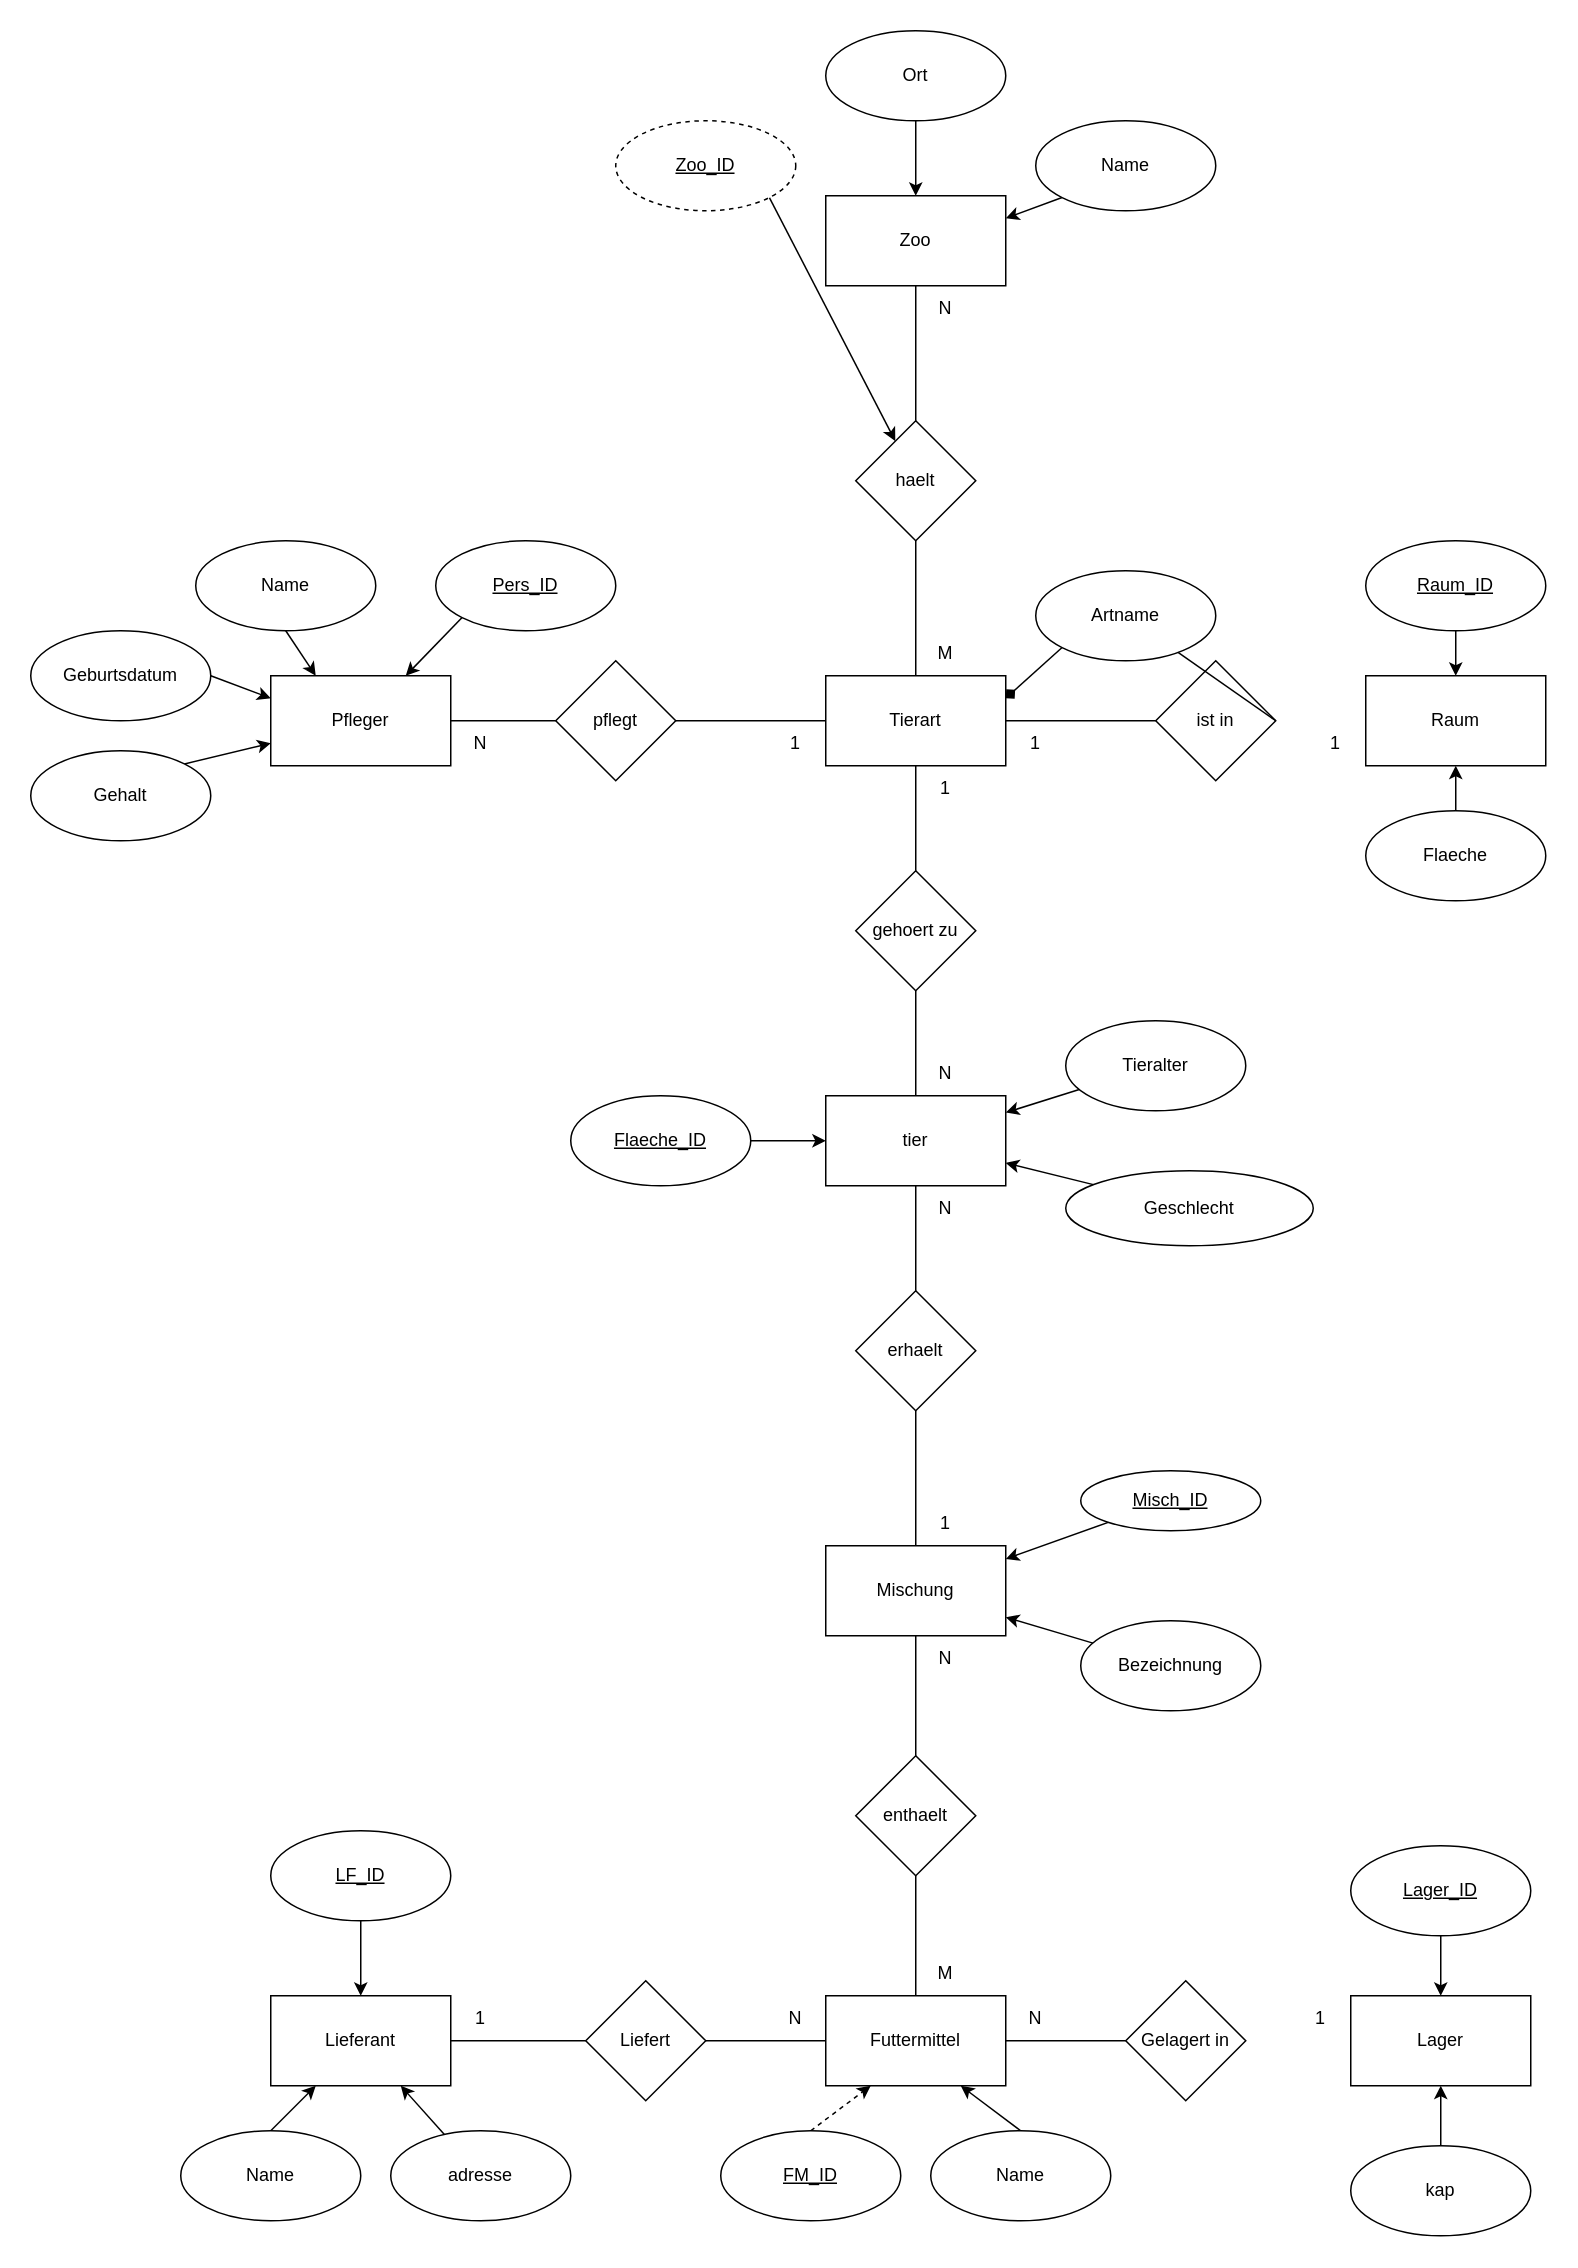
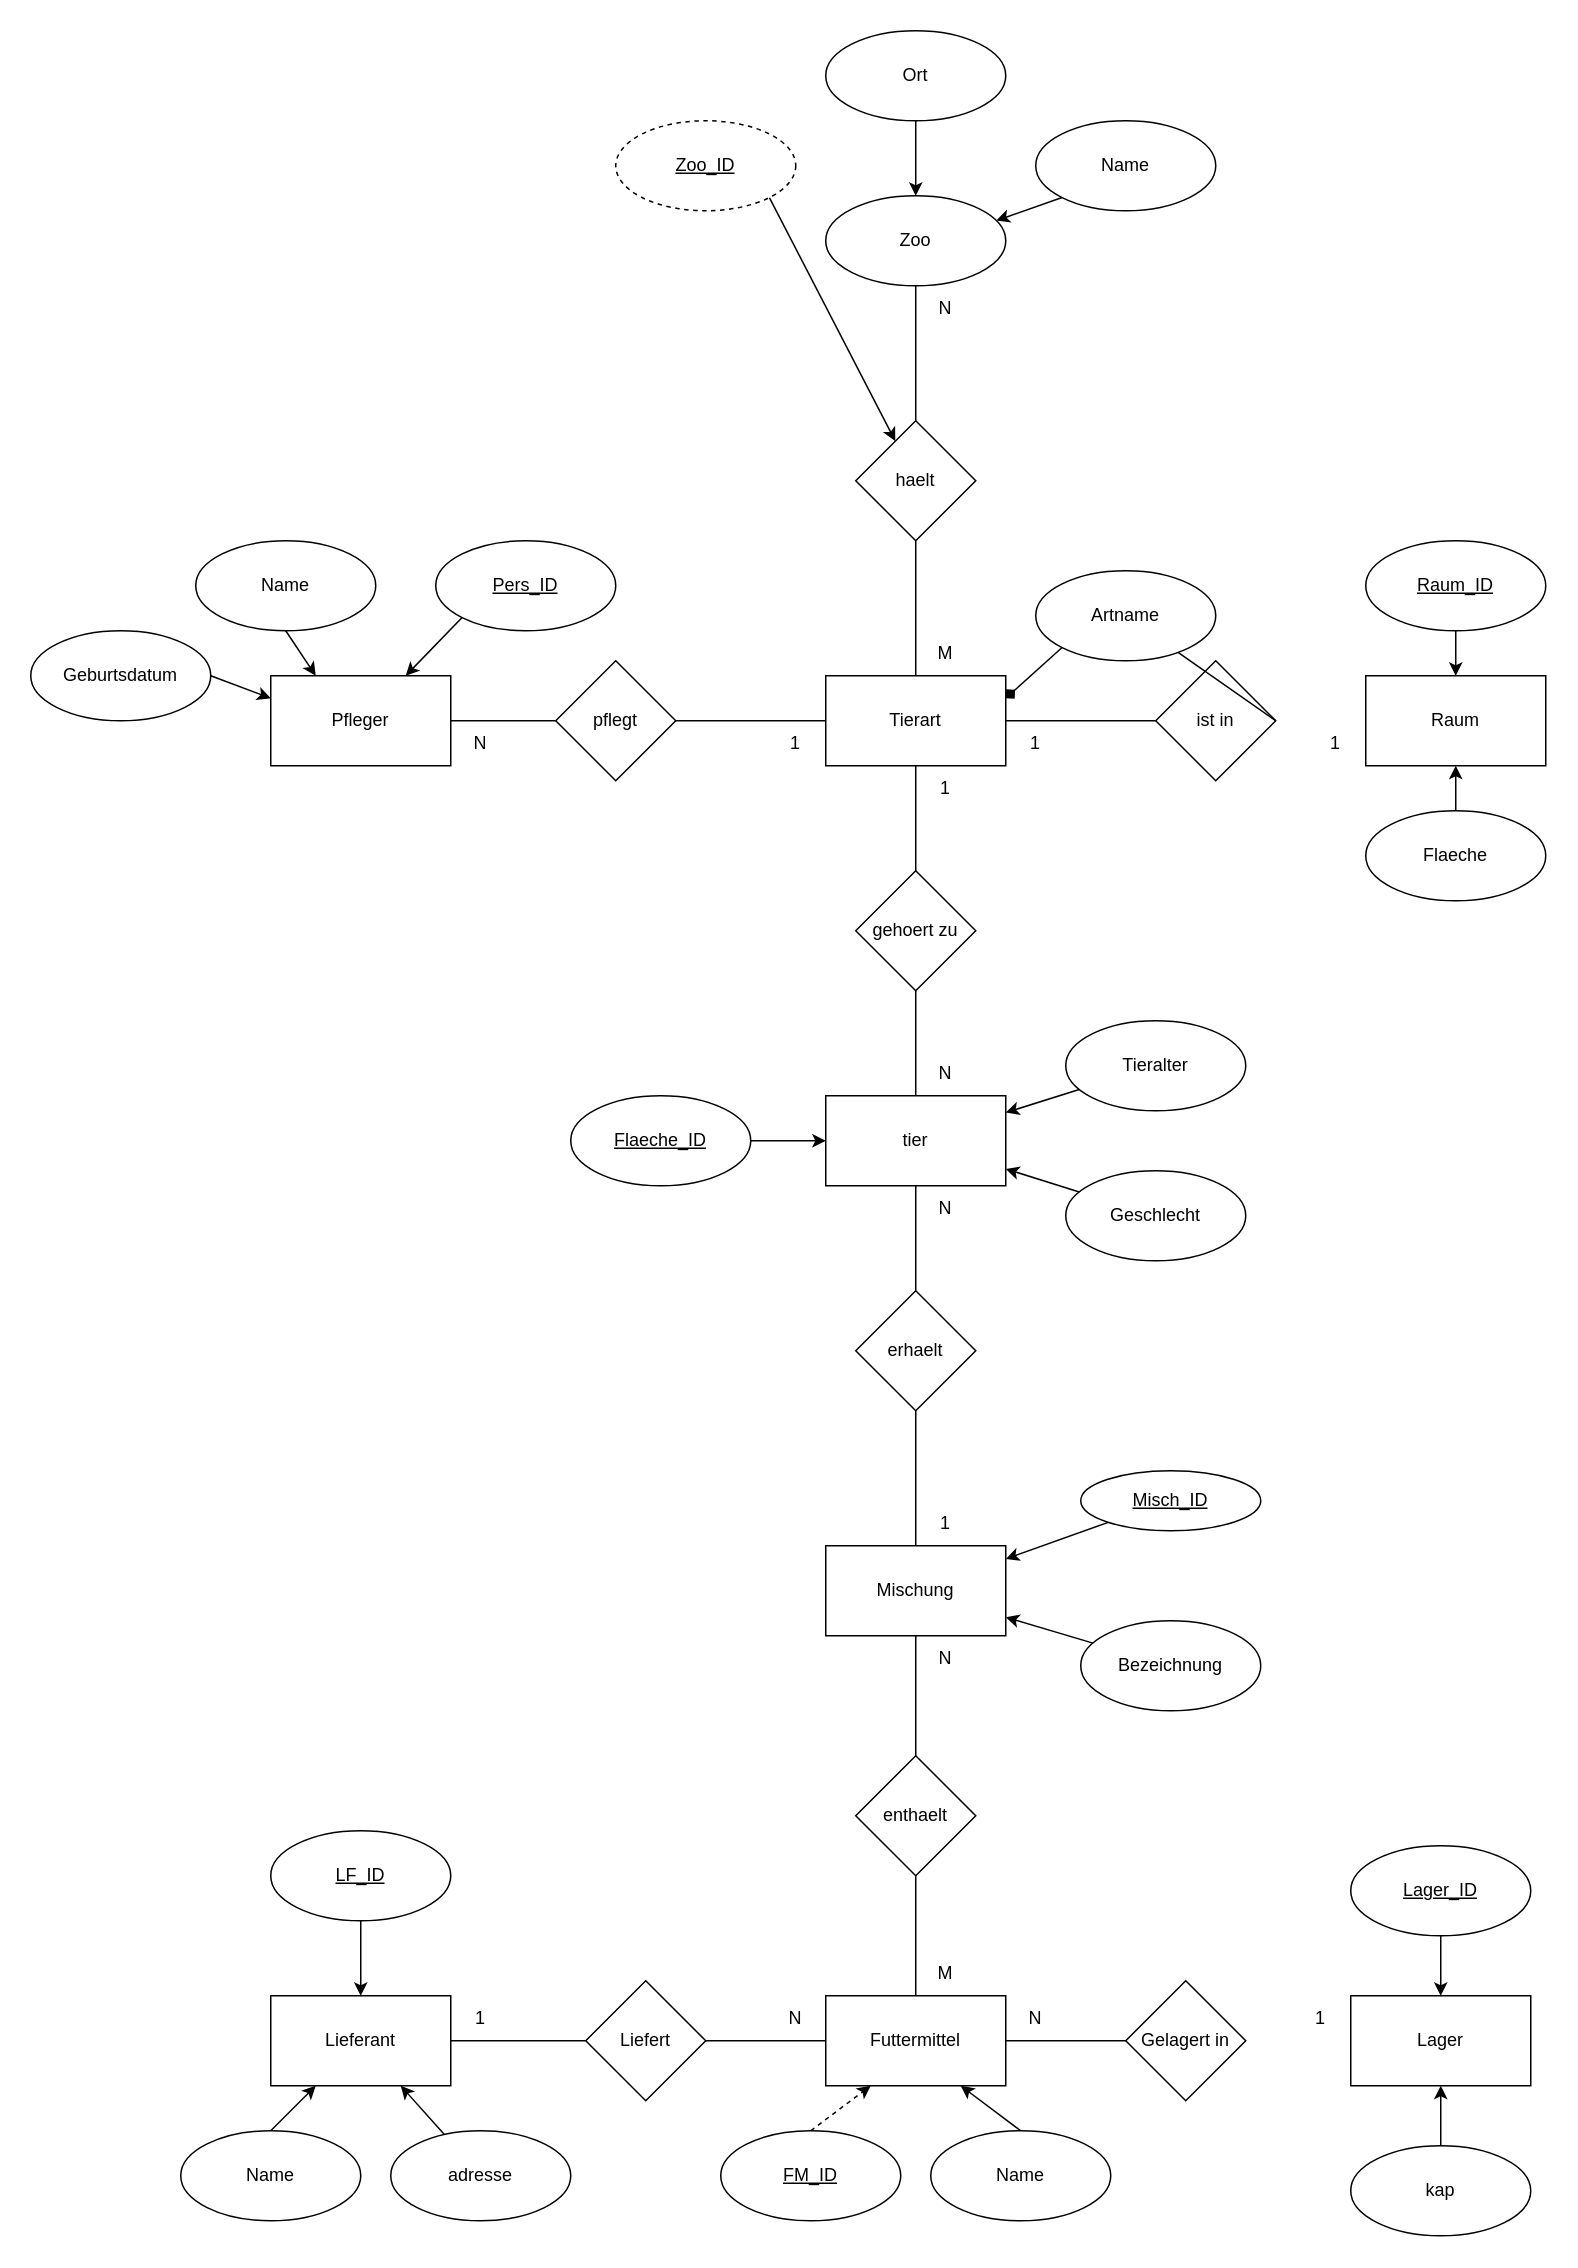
node "Zoo": shape rectangle -> ellipse
edge "Gehalt" -> "Pfleger": removed
node "Gehalt": removed
node "Geschlecht": size 248x75 -> 180x90
